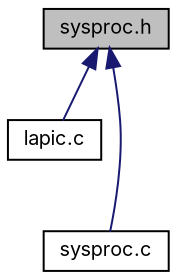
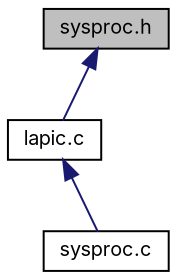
edge "sysproc.c" -> "sysproc.h": now "sysproc.c" -> "lapic.c"
